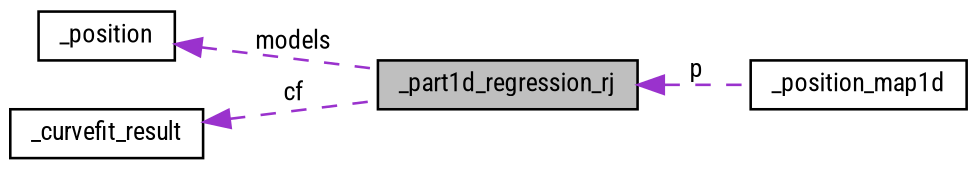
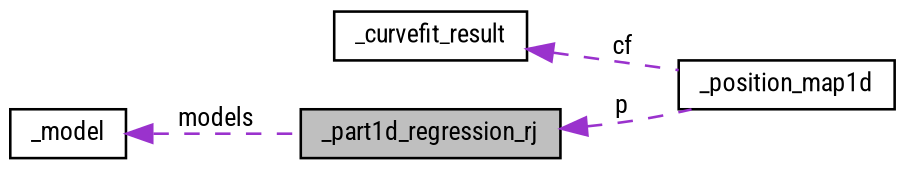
node "_position": label "_position" -> "_model"
edge "_part1d_regression_rj" -> "_curvefit_result": now "_position_map1d" -> "_curvefit_result"
